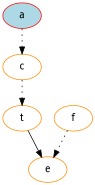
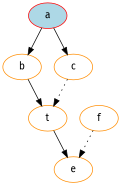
edge "a" -> "c": style dotted -> solid
node "b": added
